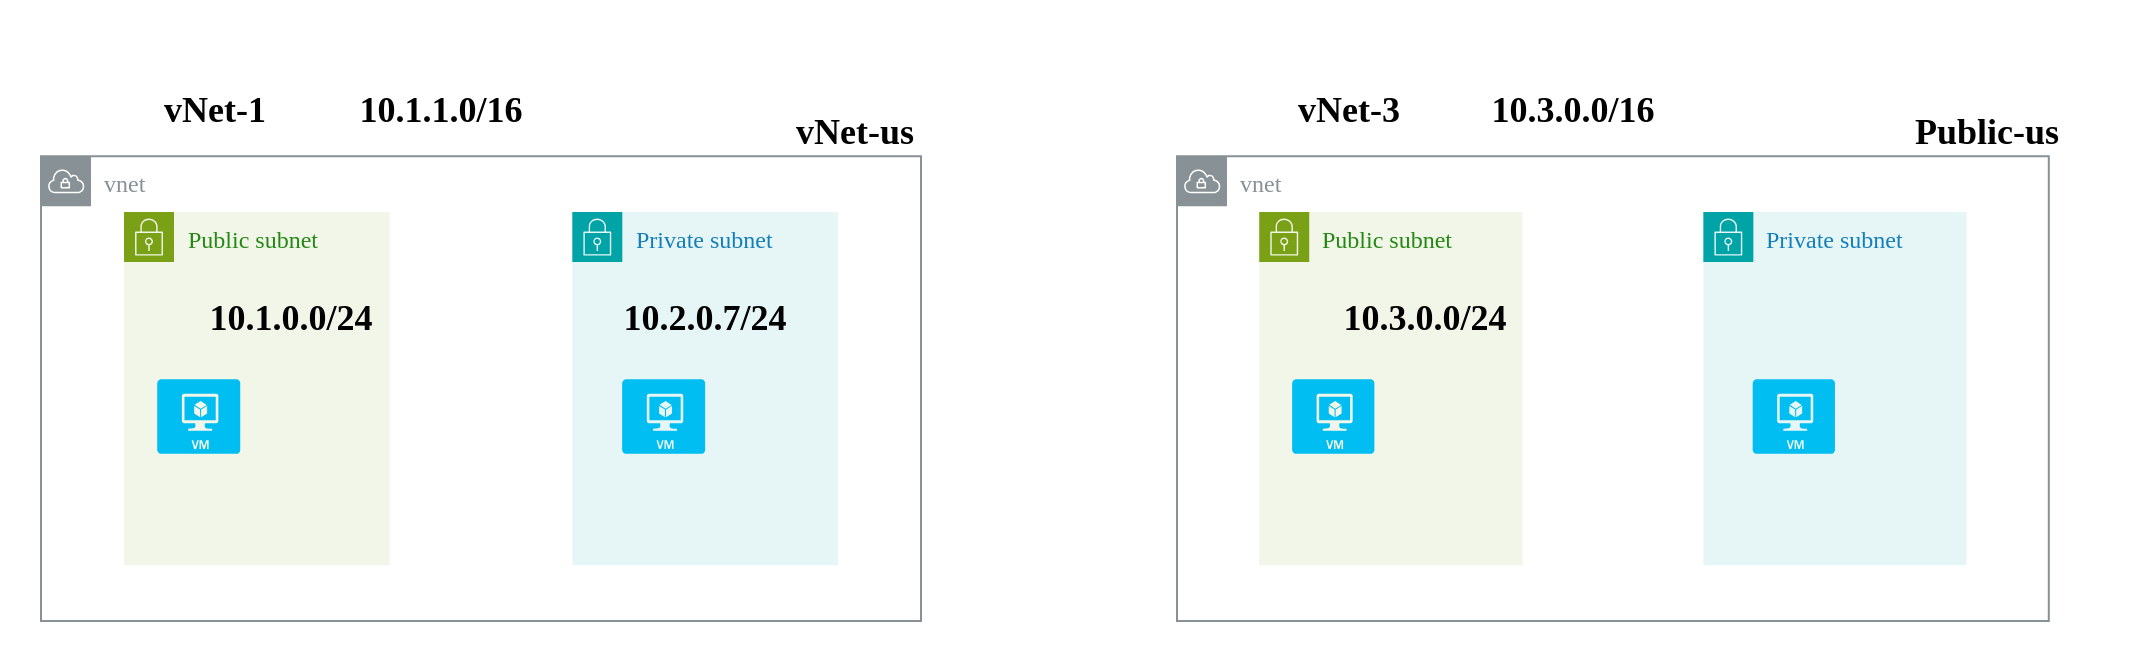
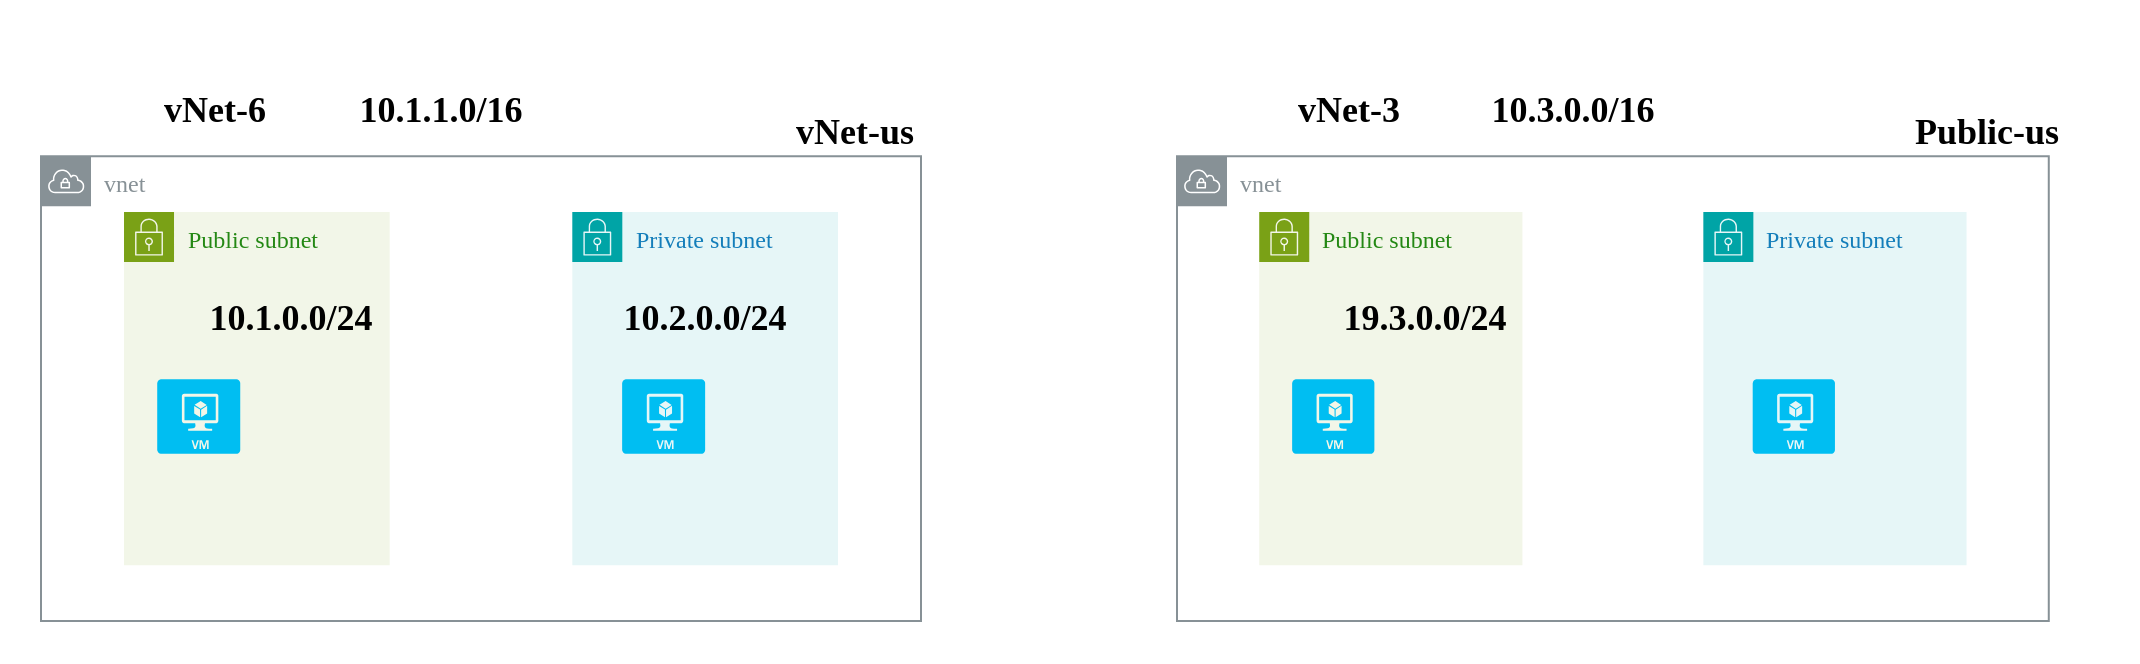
node "vNet-1": label "vNet-1" -> "vNet-6"
node "10.2.0.7/24": label "10.2.0.7/24" -> "10.2.0.0/24"
node "10.3.0.0/24": label "10.3.0.0/24" -> "19.3.0.0/24"
